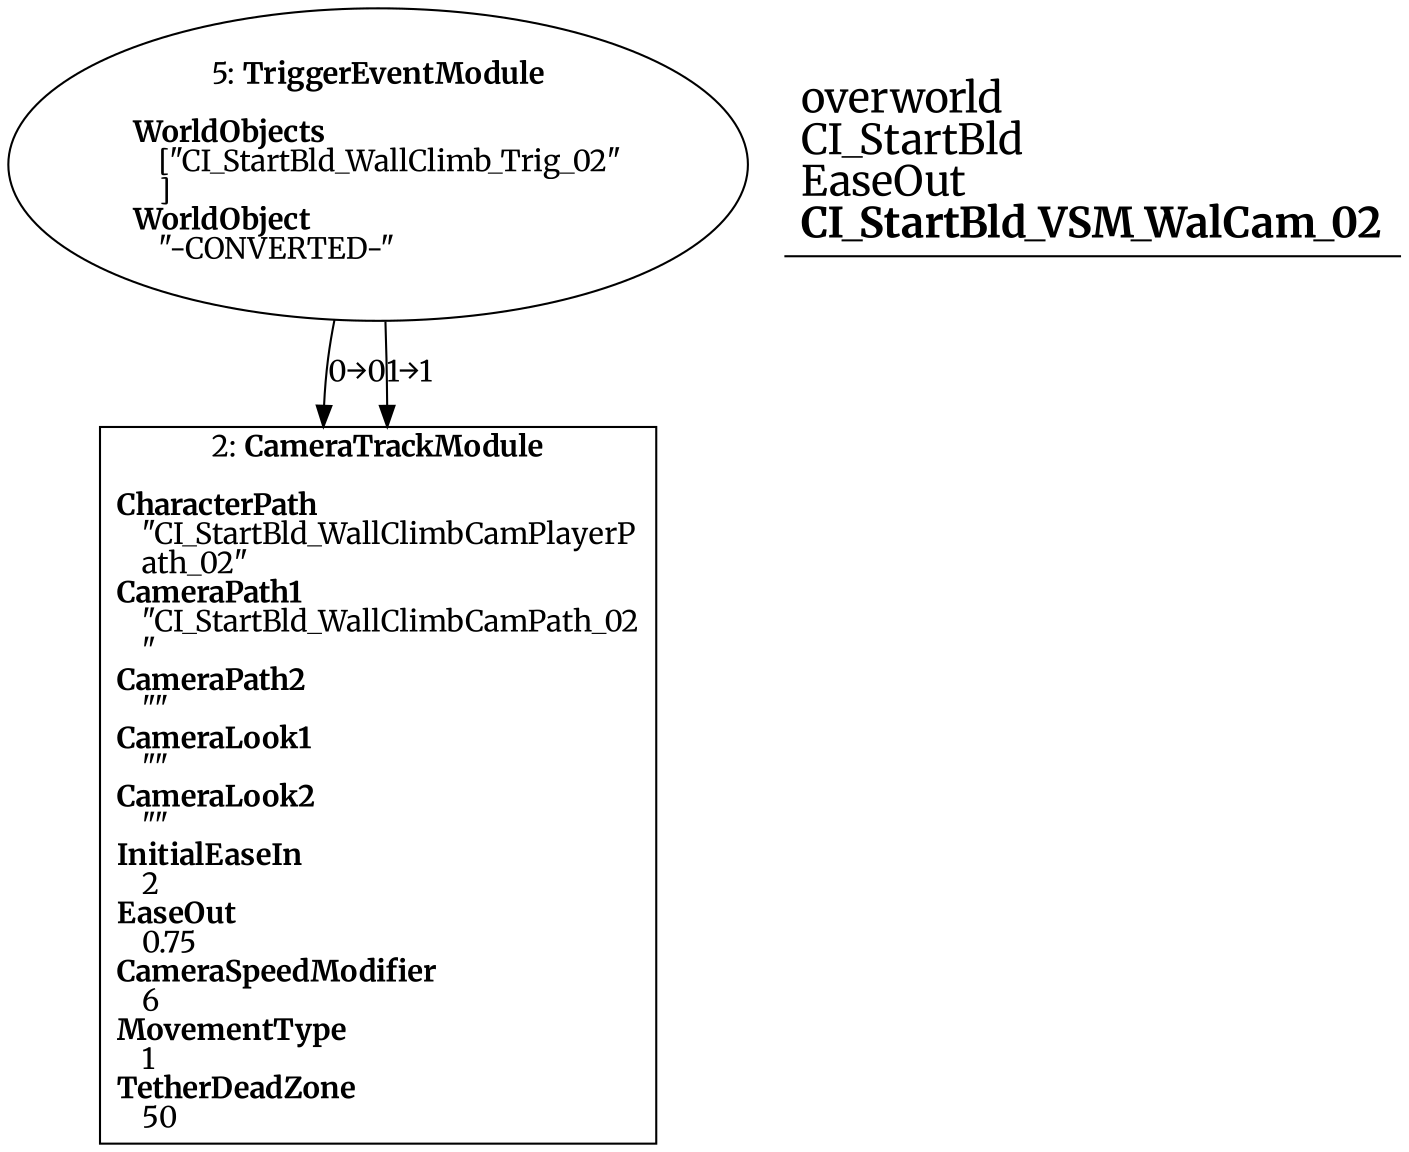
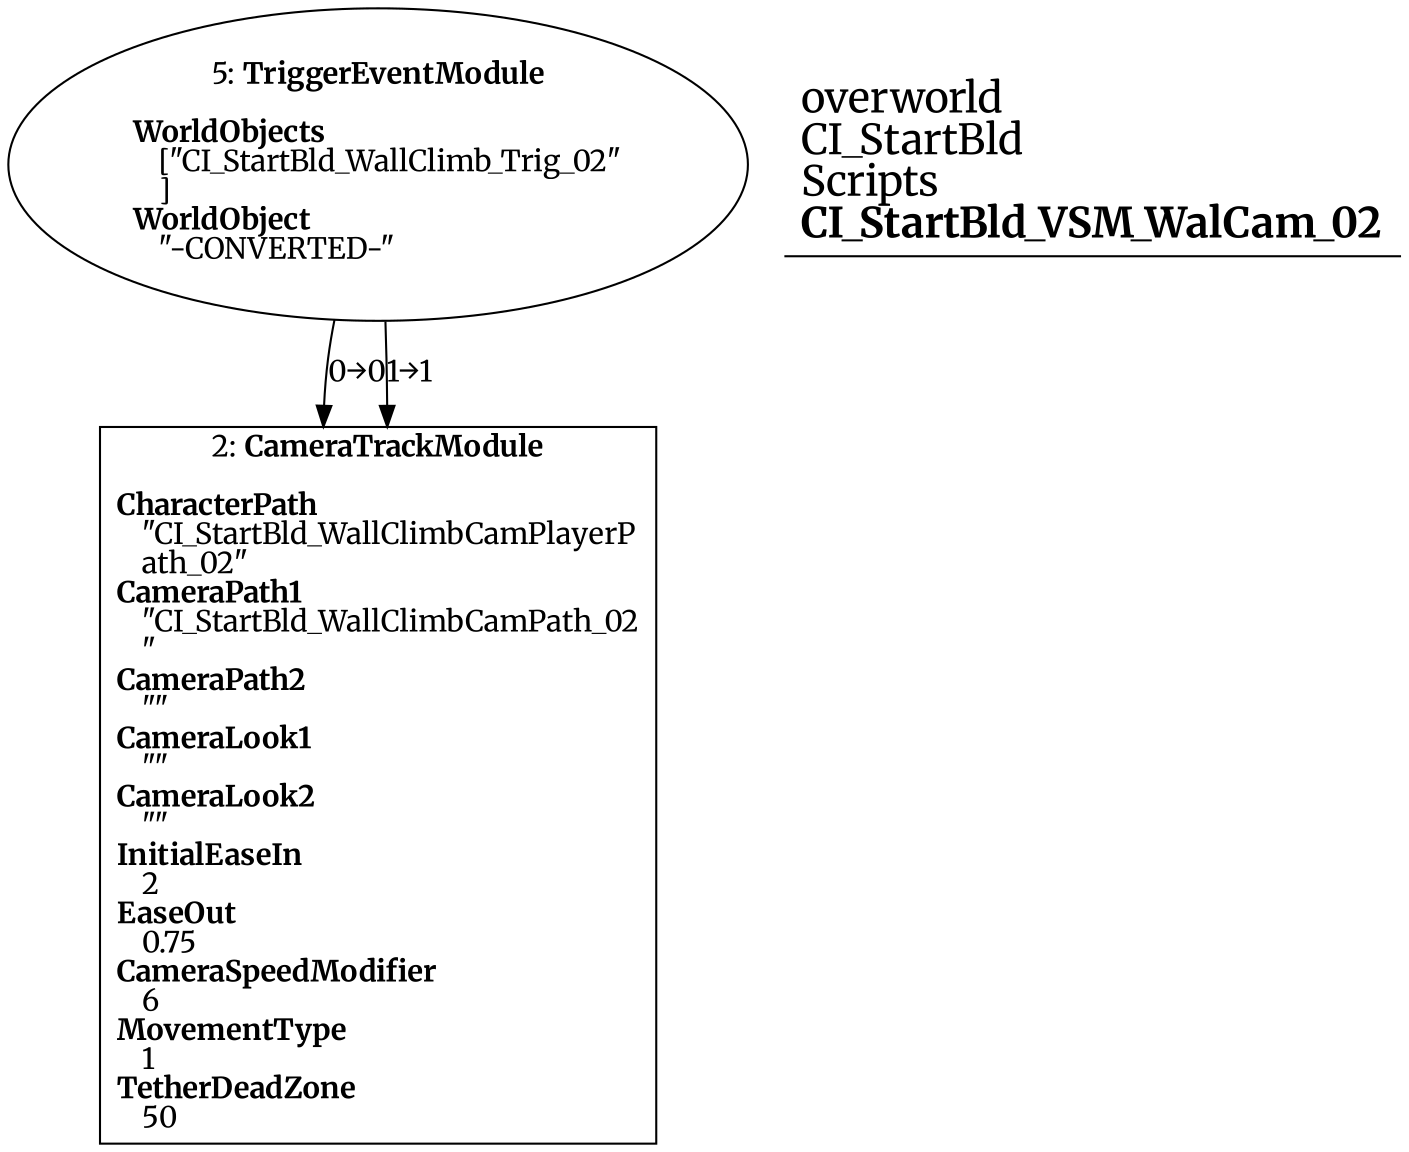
node "overworld": text "EaseOut" -> "Scripts"
